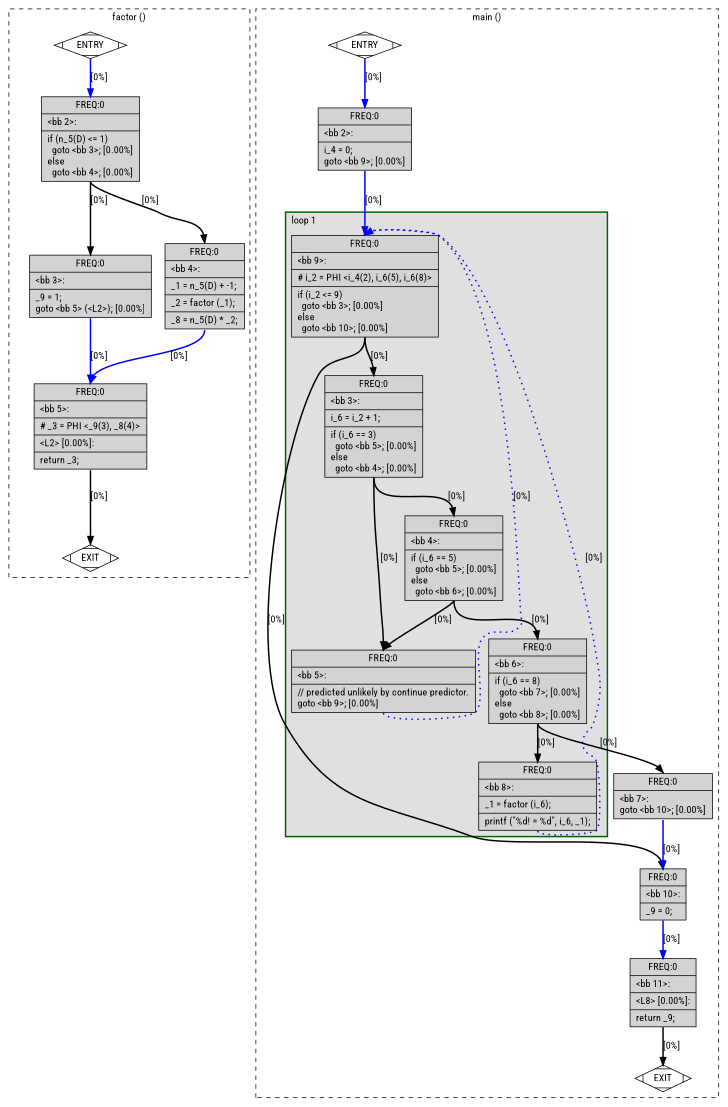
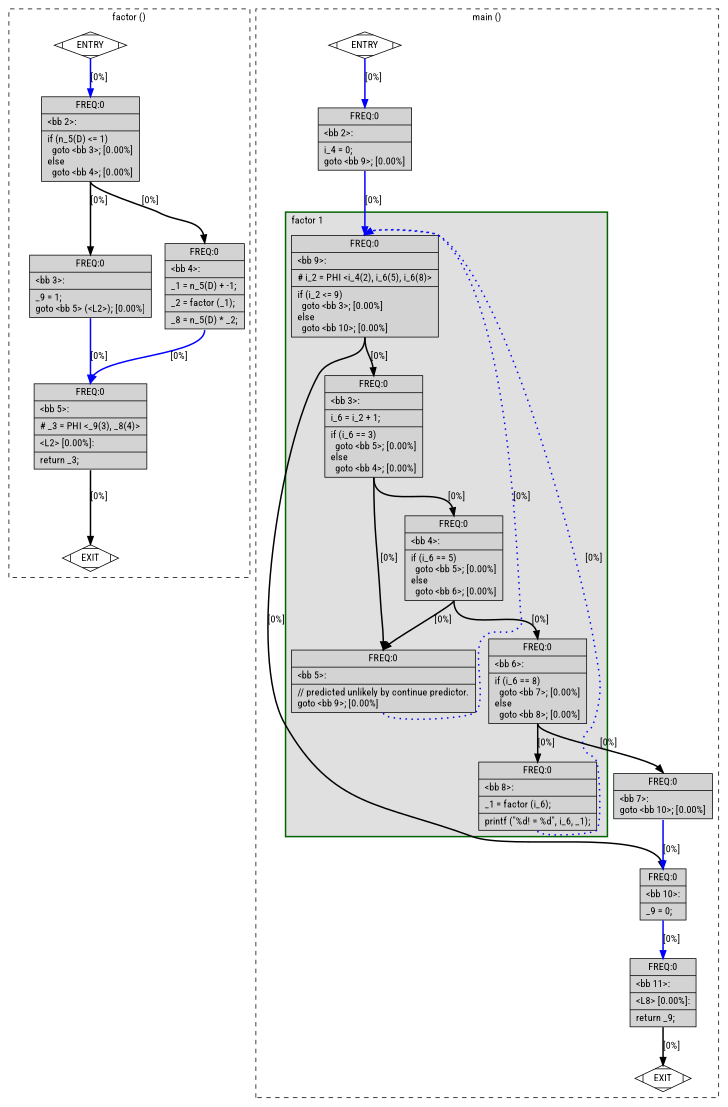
cluster "loop 1": label "loop 1" -> "factor 1"
